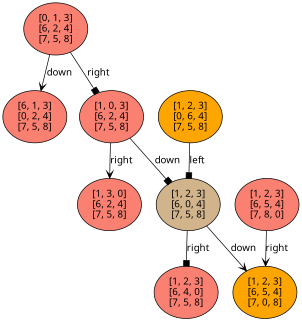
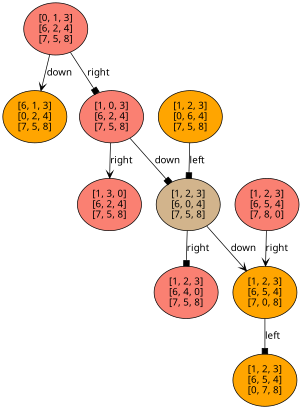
node "[6, 1, 3] [0, 2, 4] [7, 5, 8]": fillcolor salmon -> orange
node "[1, 2, 3] [6, 5, 4] [0, 7, 8]": added
